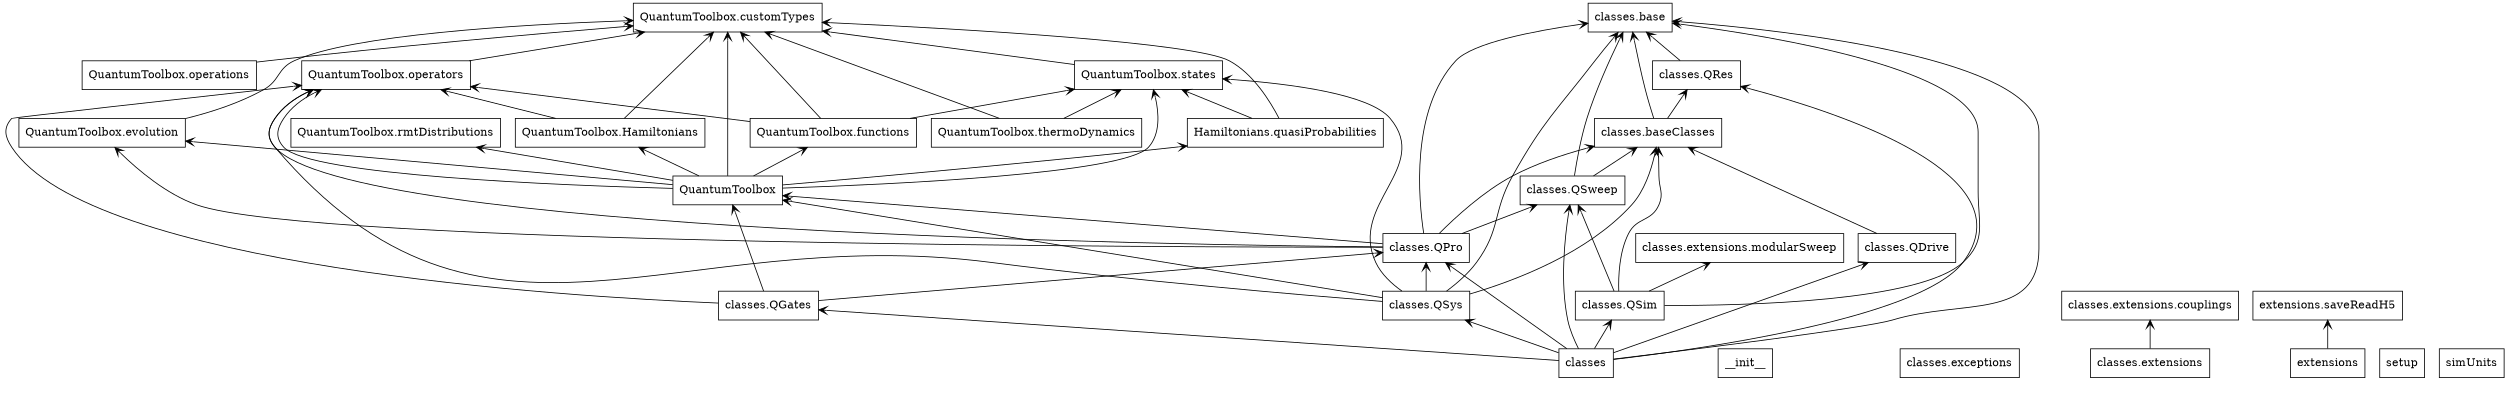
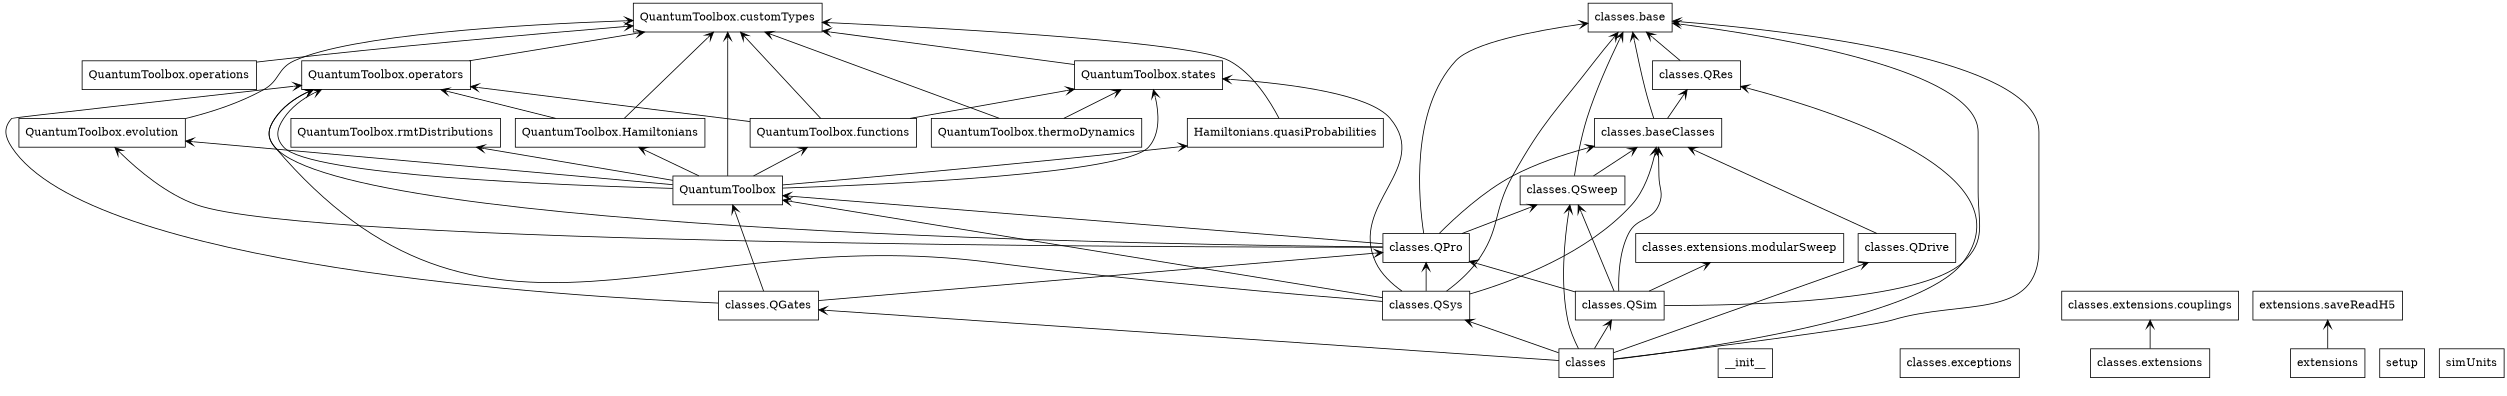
edge "Hamiltonians.quasiProbabilities" -> "QuantumToolbox.states": removed
edge "classes" -> "classes.QPro": now "classes.QSim" -> "classes.QPro"
